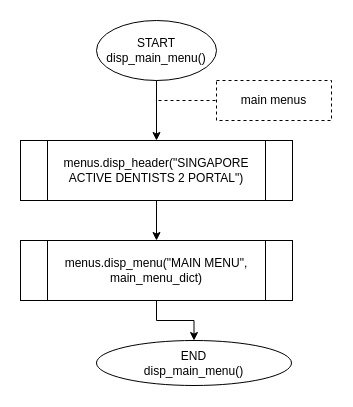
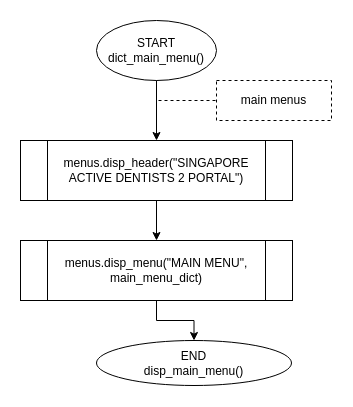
node "START disp_main_menu()": label "START disp_main_menu()" -> "START dict_main_menu()"
